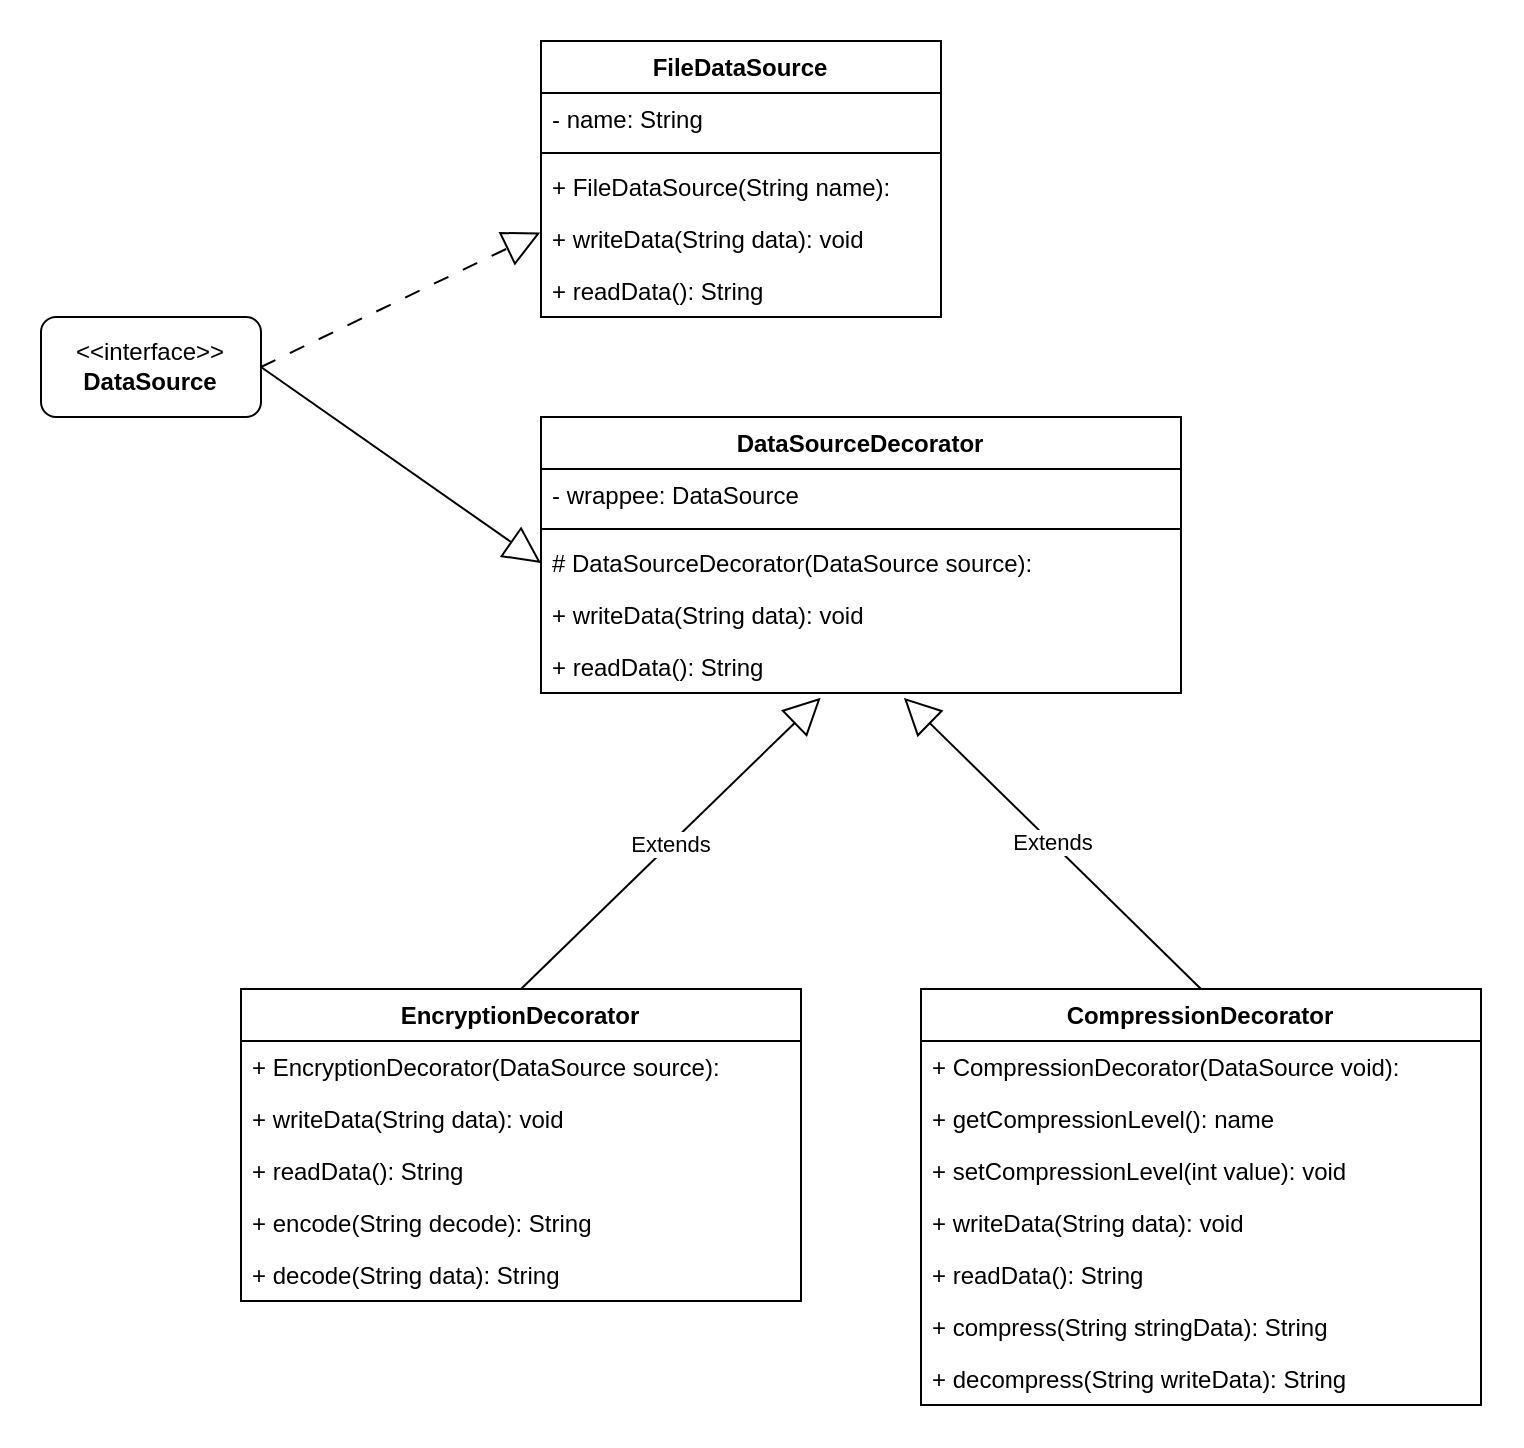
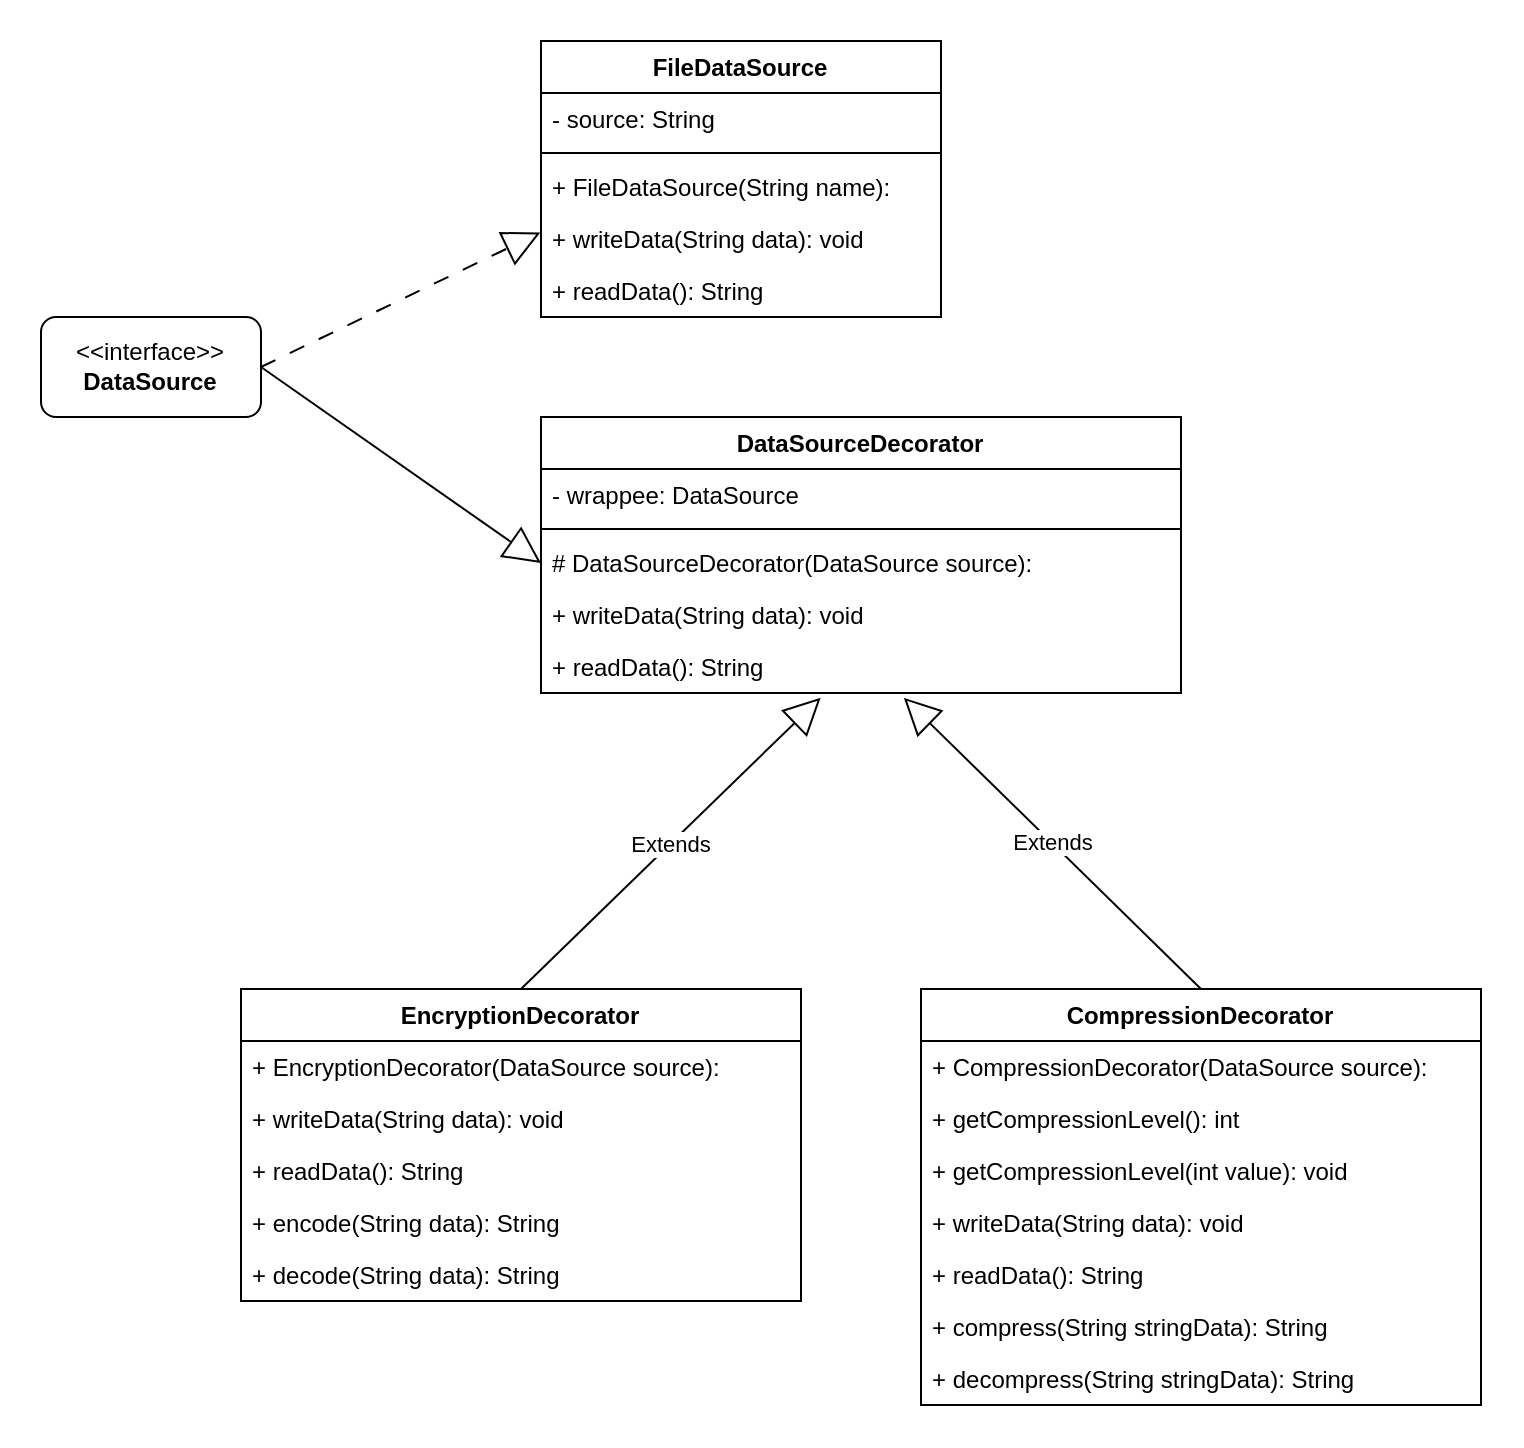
node "- name: String": label "- name: String" -> "- source: String"
node "+ CompressionDecorator(DataSource void):": label "+ CompressionDecorator(DataSource void):" -> "+ CompressionDecorator(DataSource source):"
node "+ getCompressionLevel(): name": label "+ getCompressionLevel(): name" -> "+ getCompressionLevel(): int"
node "+ setCompressionLevel(int value): void": label "+ setCompressionLevel(int value): void" -> "+ getCompressionLevel(int value): void"
node "+ encode(String decode): String": label "+ encode(String decode): String" -> "+ encode(String data): String"
node "+ decompress(String writeData): String": label "+ decompress(String writeData): String" -> "+ decompress(String stringData): String"
